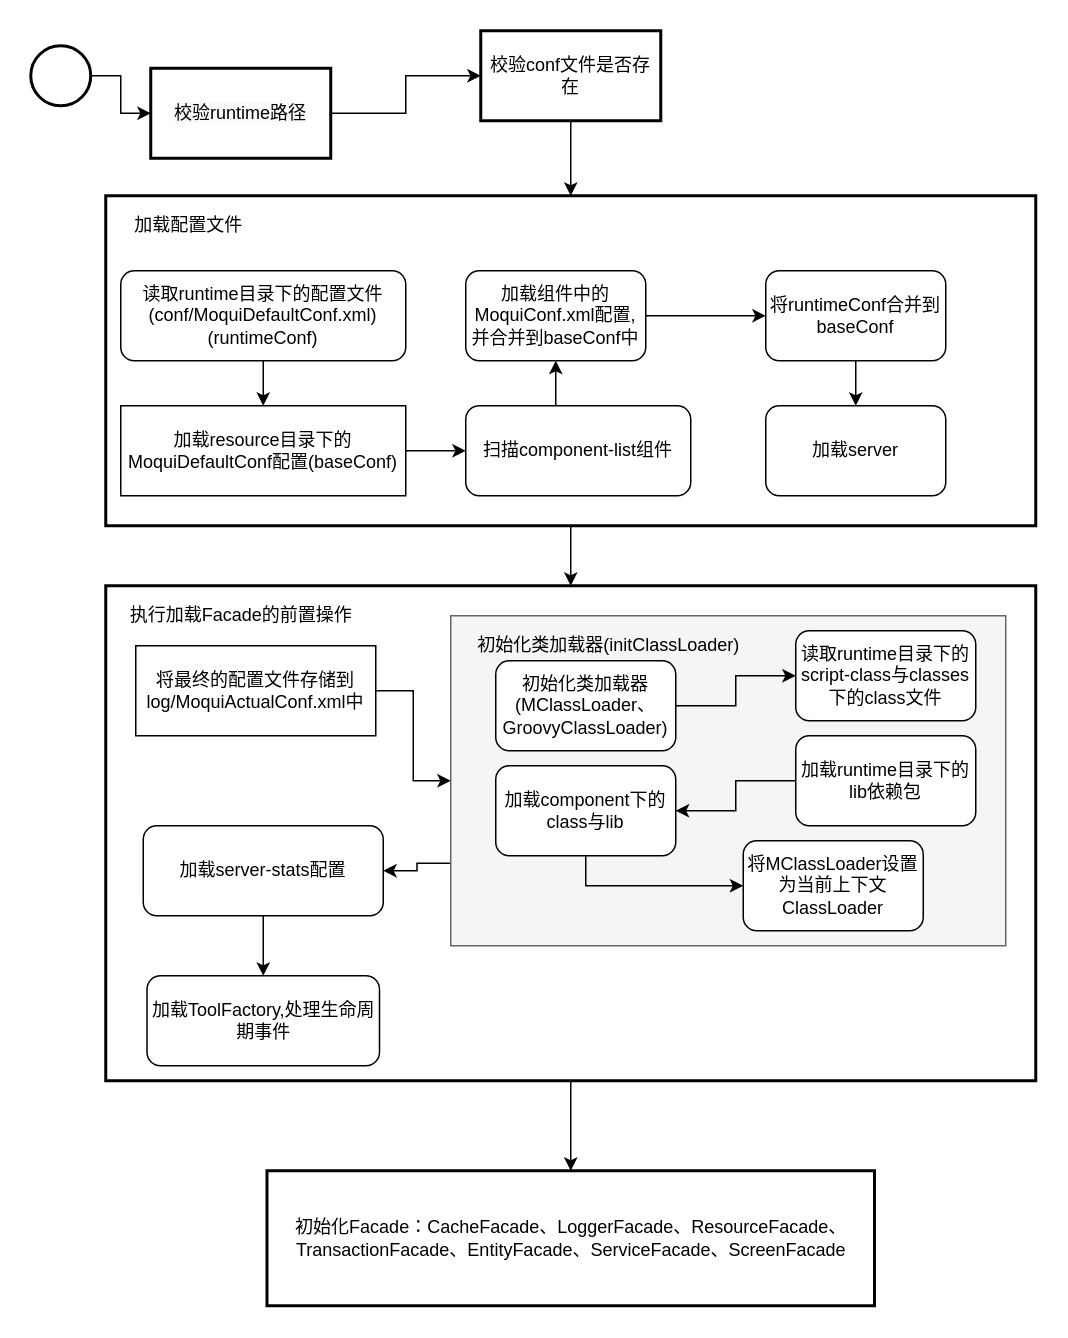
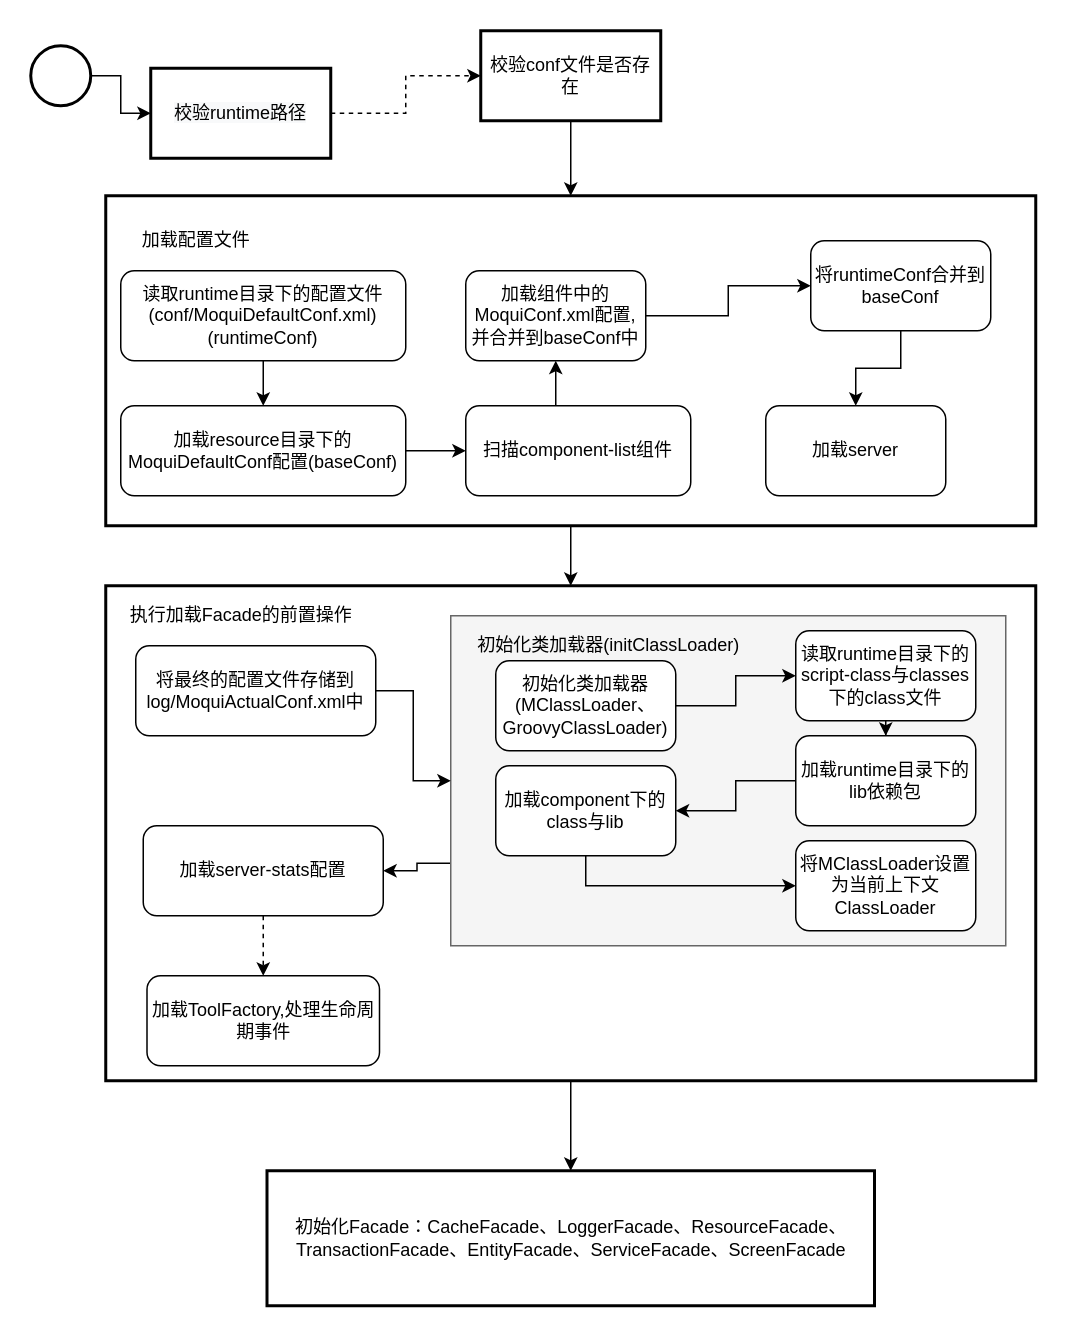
edge "校验runtime路径" -> "校验conf文件是否存在": style solid -> dashed
node "加载配置文件": moved (188, 226) -> (196, 241)
node "将runtimeConf合并到baseConf": moved (856, 316) -> (901, 286)
node "加载resource目录下的MoquiDefaultConf配置(baseConf)": shape rectangle -> rounded rectangle
node "将最终的配置文件存储到log/MoquiActualConf.xml中": shape rectangle -> rounded rectangle
edge "读取runtime目录下的script-class与classes下的class文件" -> "加载runtime目录下的lib依赖包": added
node "将MClassLoader设置为当前上下文ClassLoader": moved (833, 886) -> (886, 886)
edge "加载server-stats配置" -> "加载ToolFactory,处理生命周期事件": style solid -> dashed
